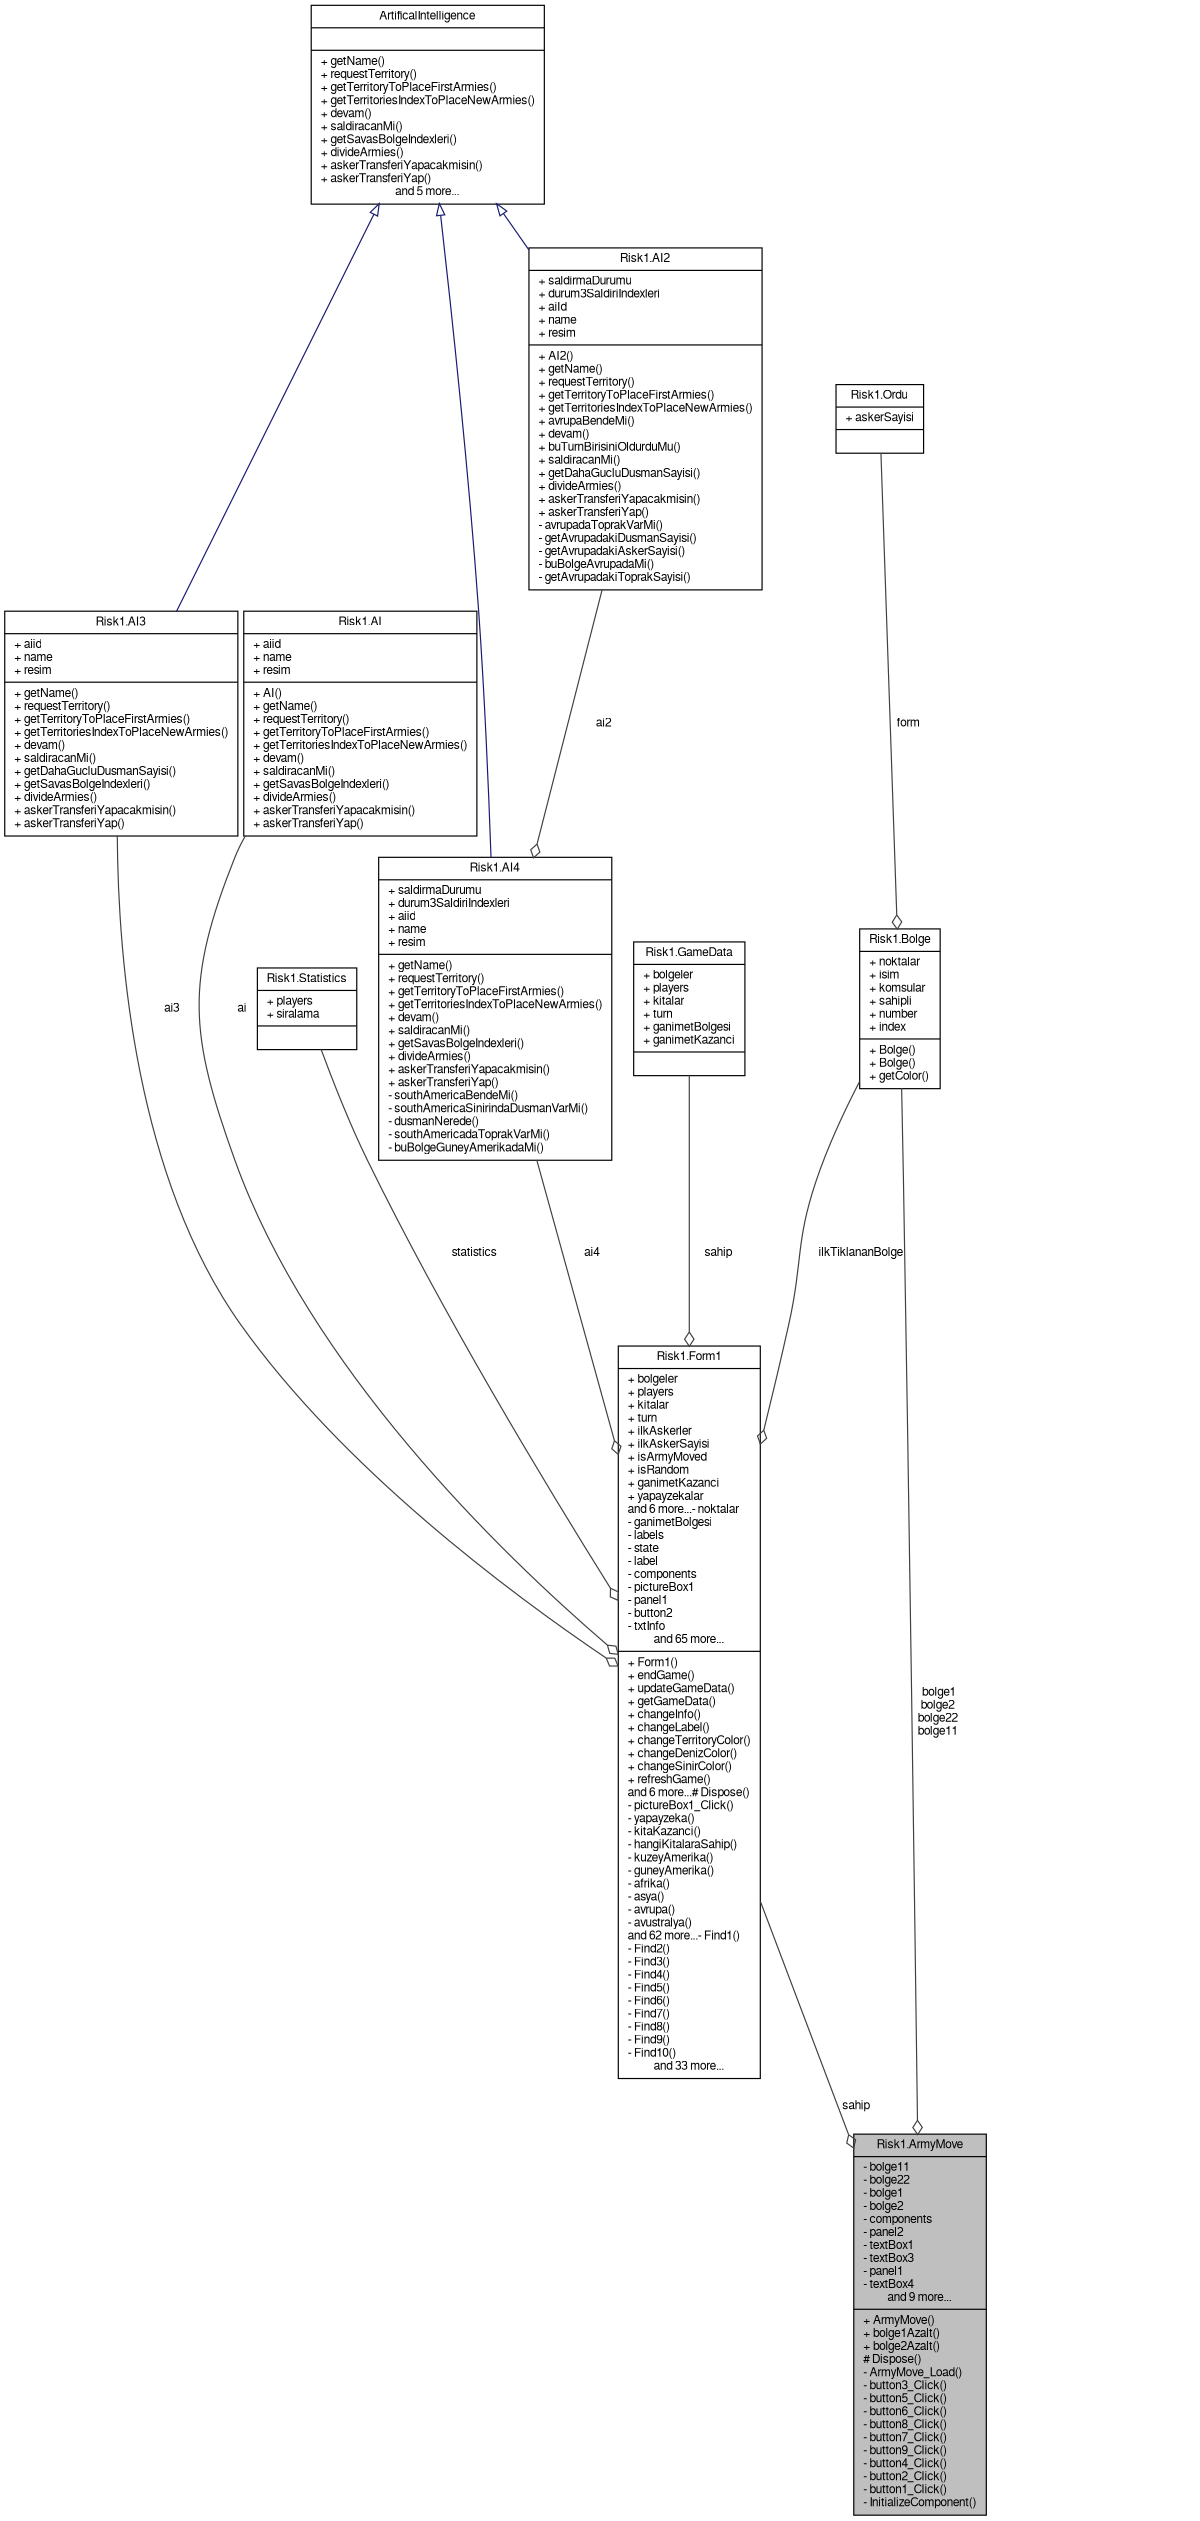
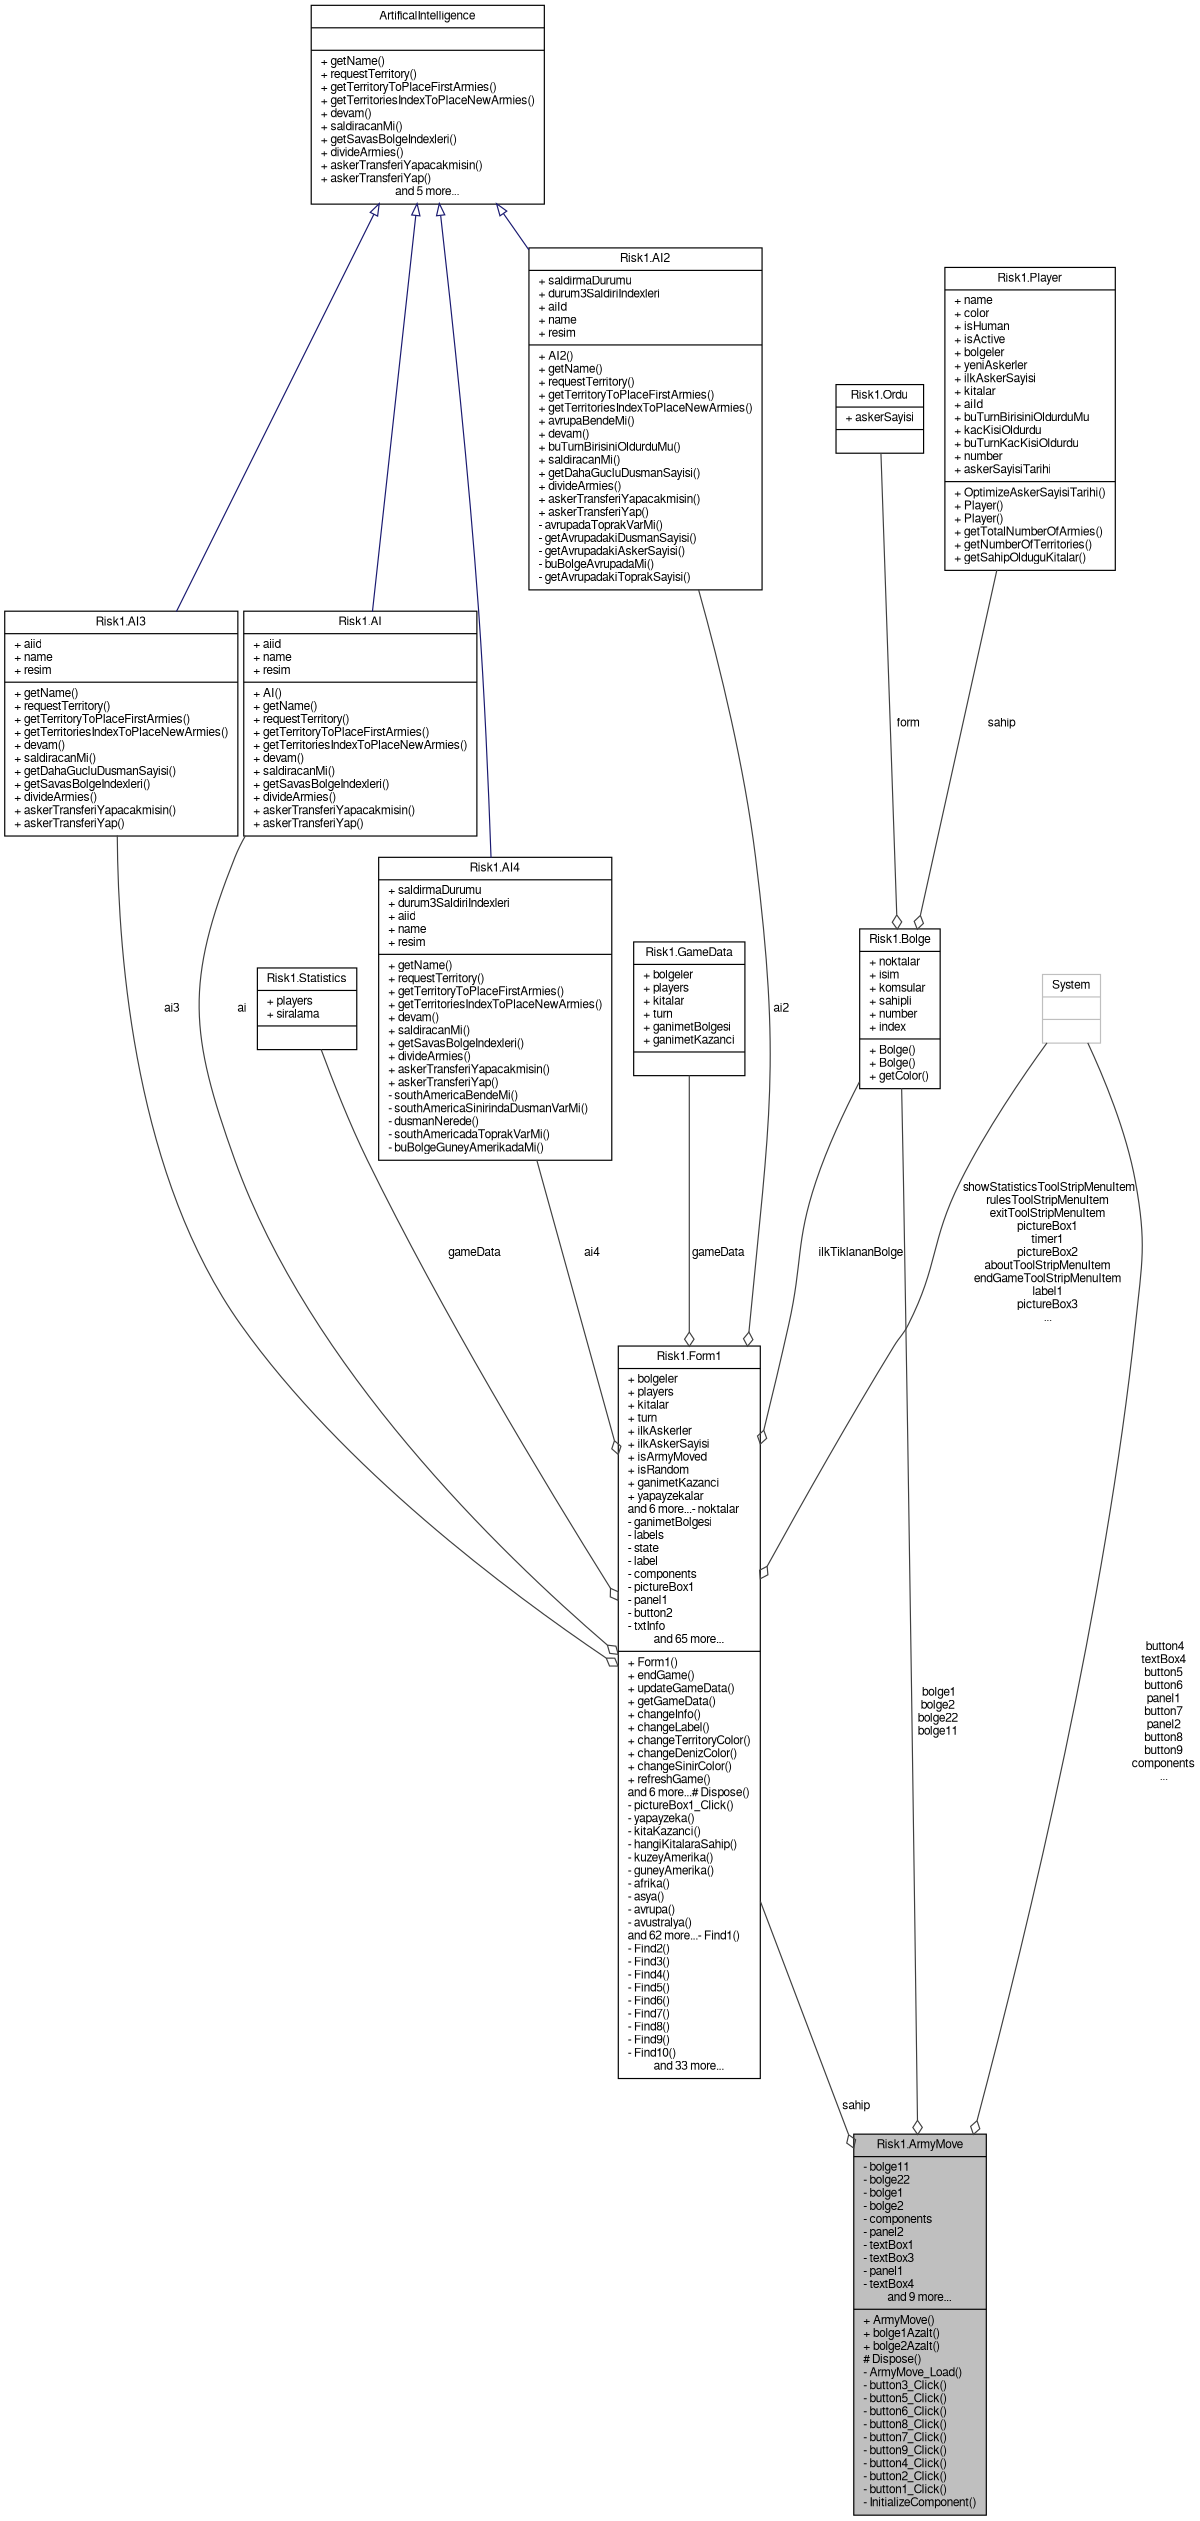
edge "Risk1.AI" -> "ArtificalIntelligence": added
node "Risk1.Player": added
edge "Risk1.AI2" -> "Risk1.AI4": now "Risk1.AI2" -> "Risk1.Form1"
node "System": added
edge "Risk1.Statistics" -> "Risk1.Form1": label " statistics" -> " gameData"
edge "Risk1.GameData" -> "Risk1.Form1": label " sahip" -> " gameData"
